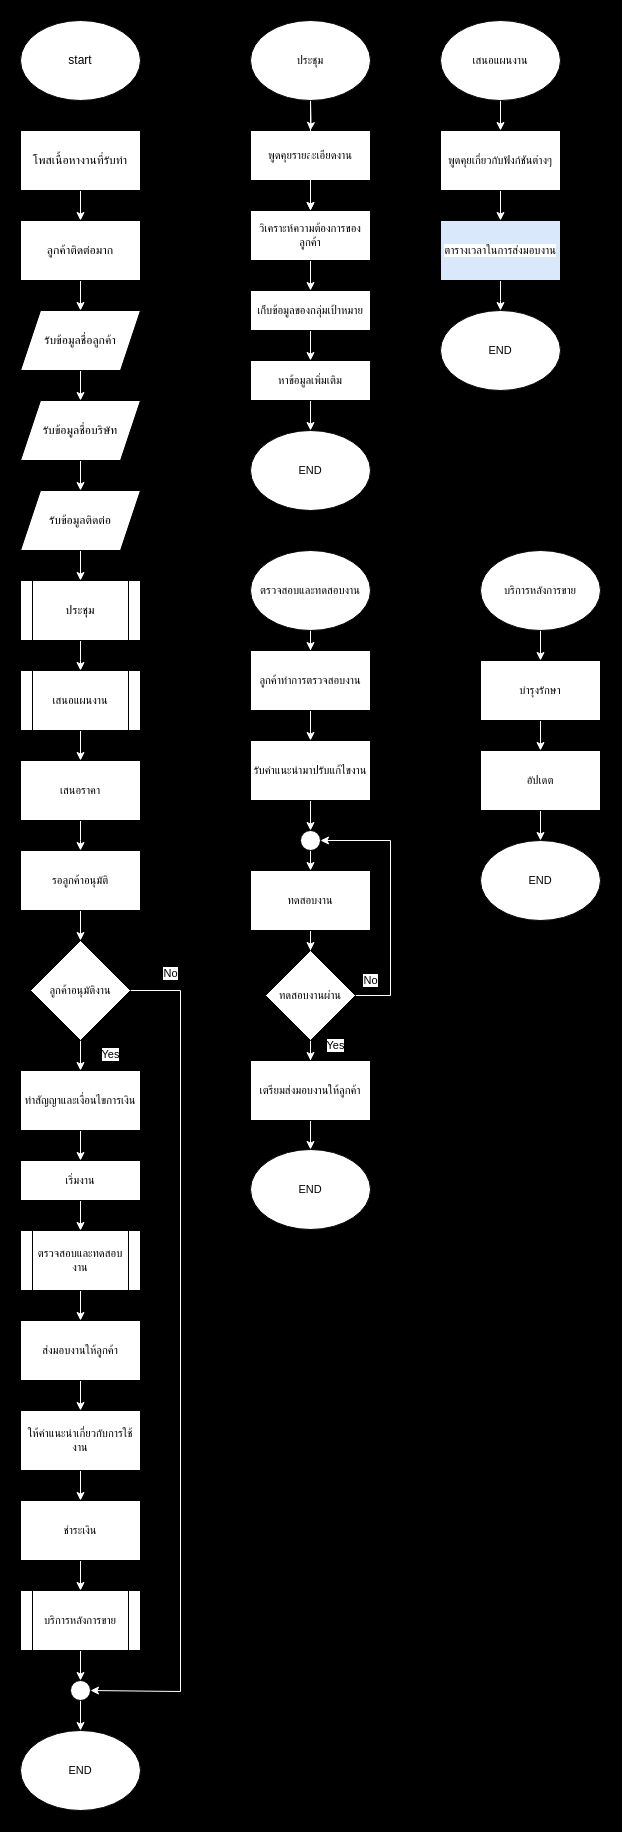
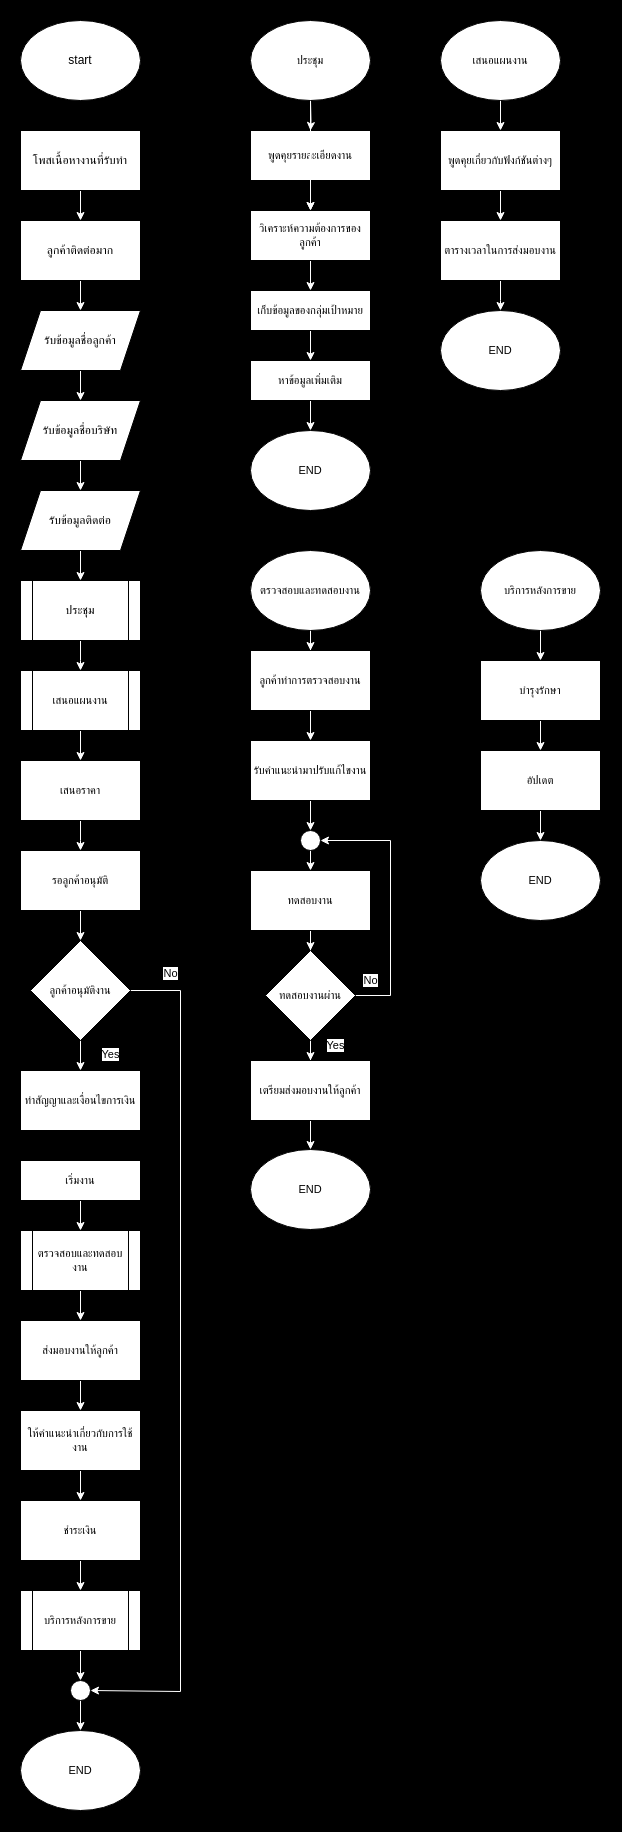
node "ตารางเวลาในการส่งมอบงาน": fillcolor #dae8fc -> #ffffff
edge "ทำสัญญาและเงื่อนไขการเงิน" -> "เริ่มงาน": removed
